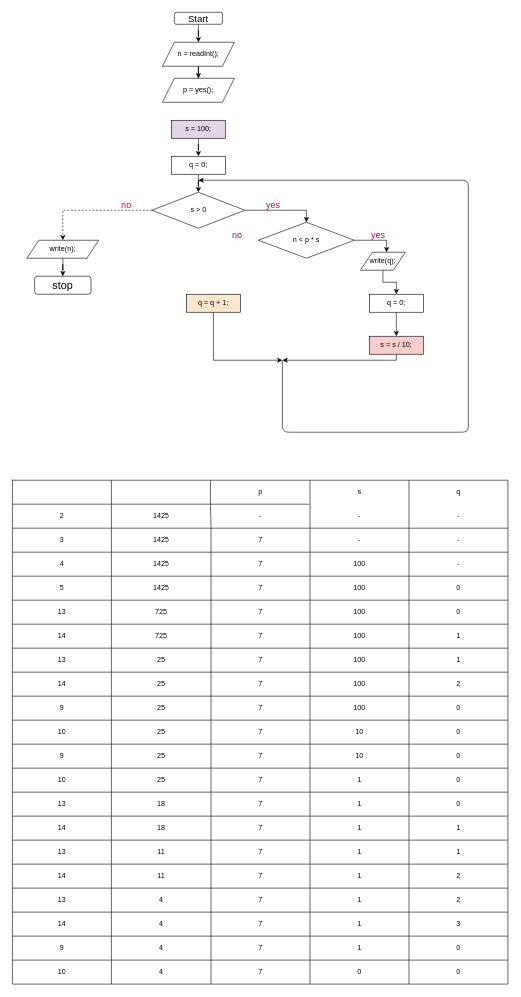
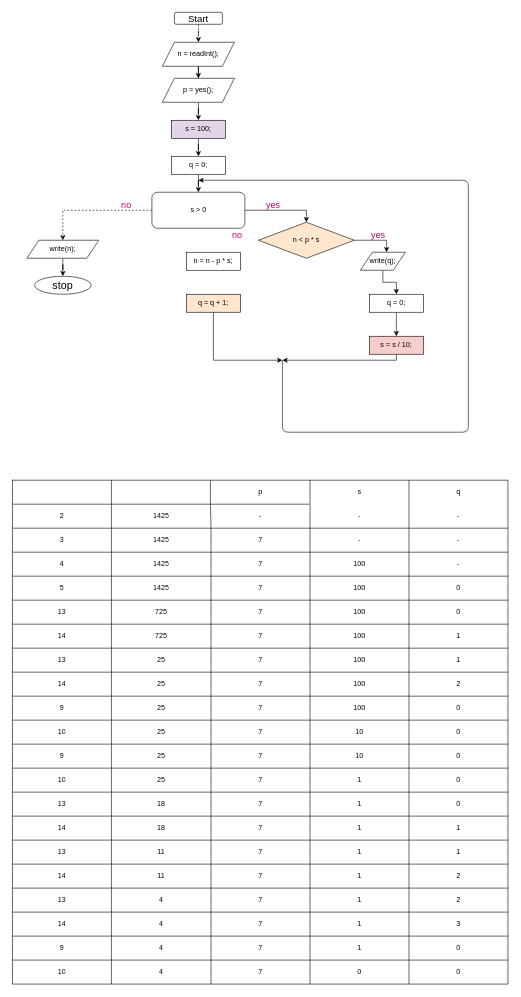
edge "Start" -> "n = readInt();": style solid -> dashed
edge "p = yes();" -> "s = 100;": added
node "s > 0": shape diamond -> rounded rectangle
node "n < p * s": fillcolor #ffffff -> #ffe6cc
node "n = n - p * s;": added
node "stop": shape rounded rectangle -> ellipse
